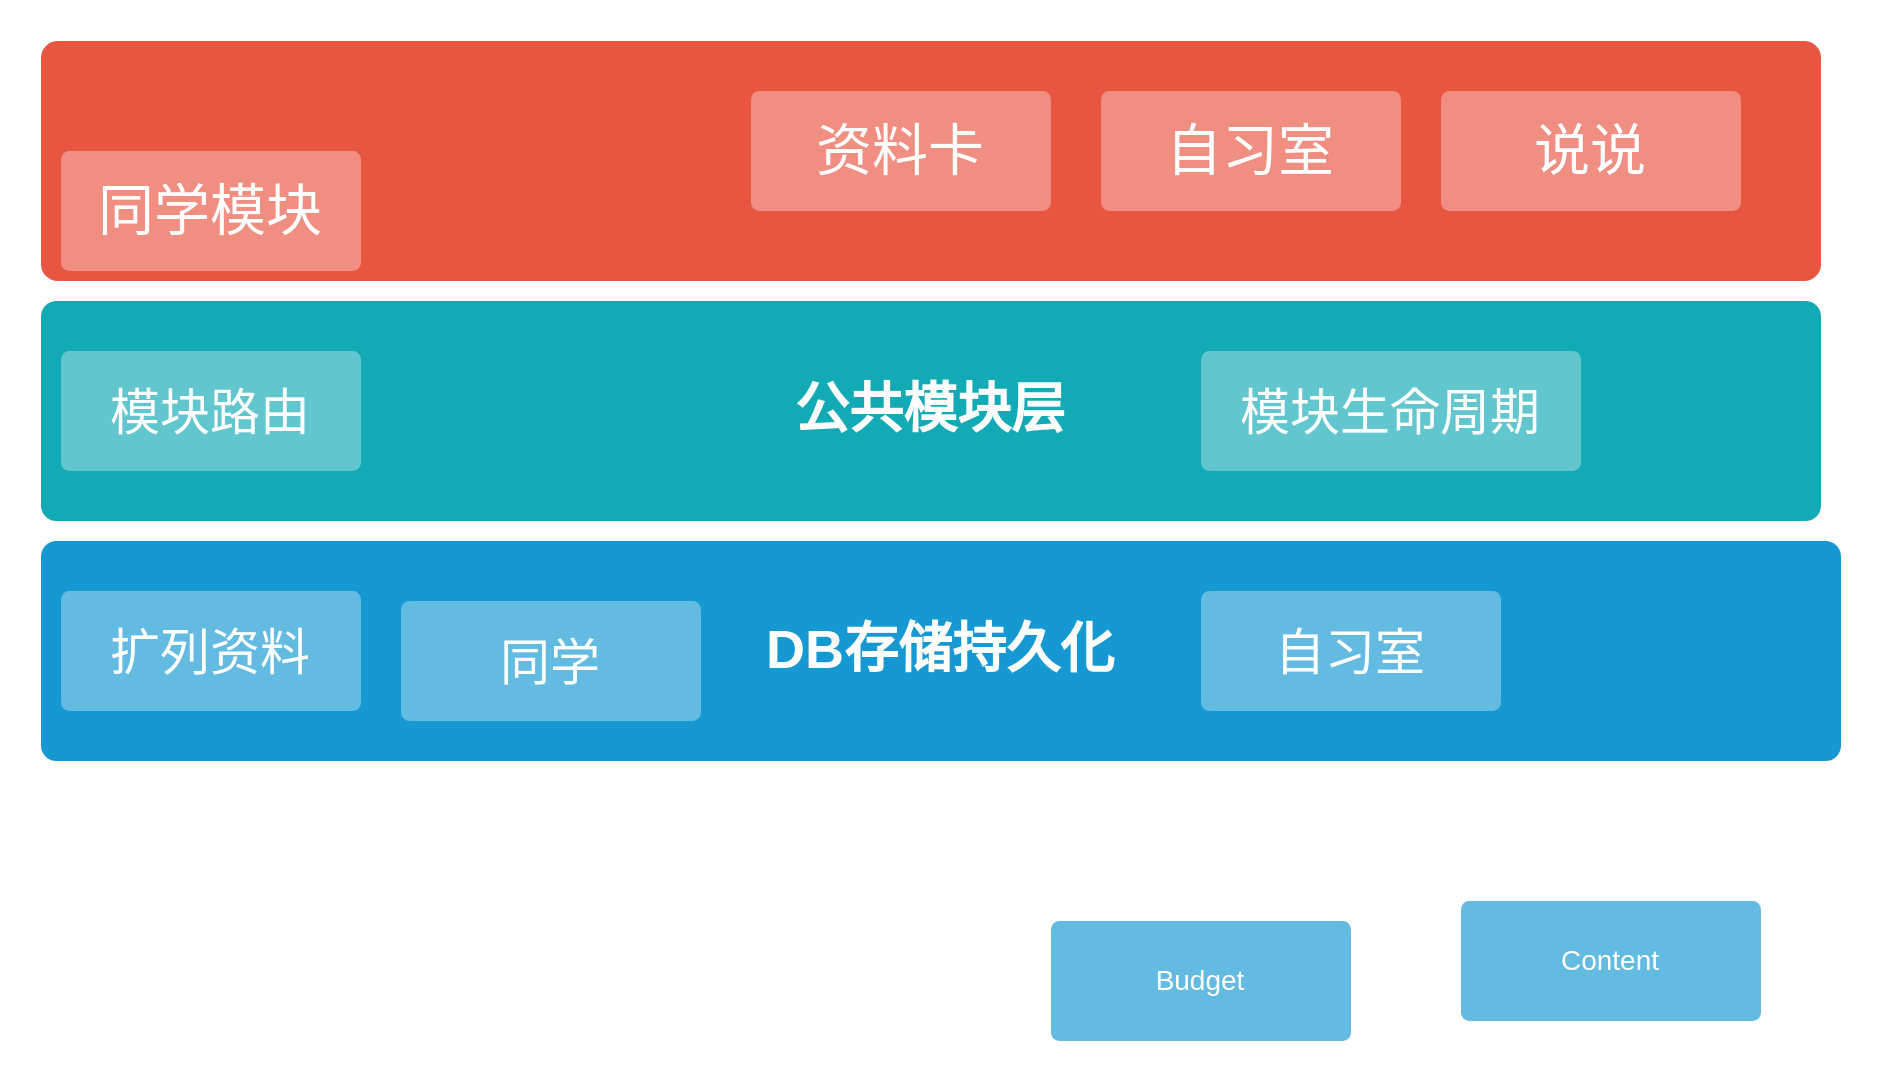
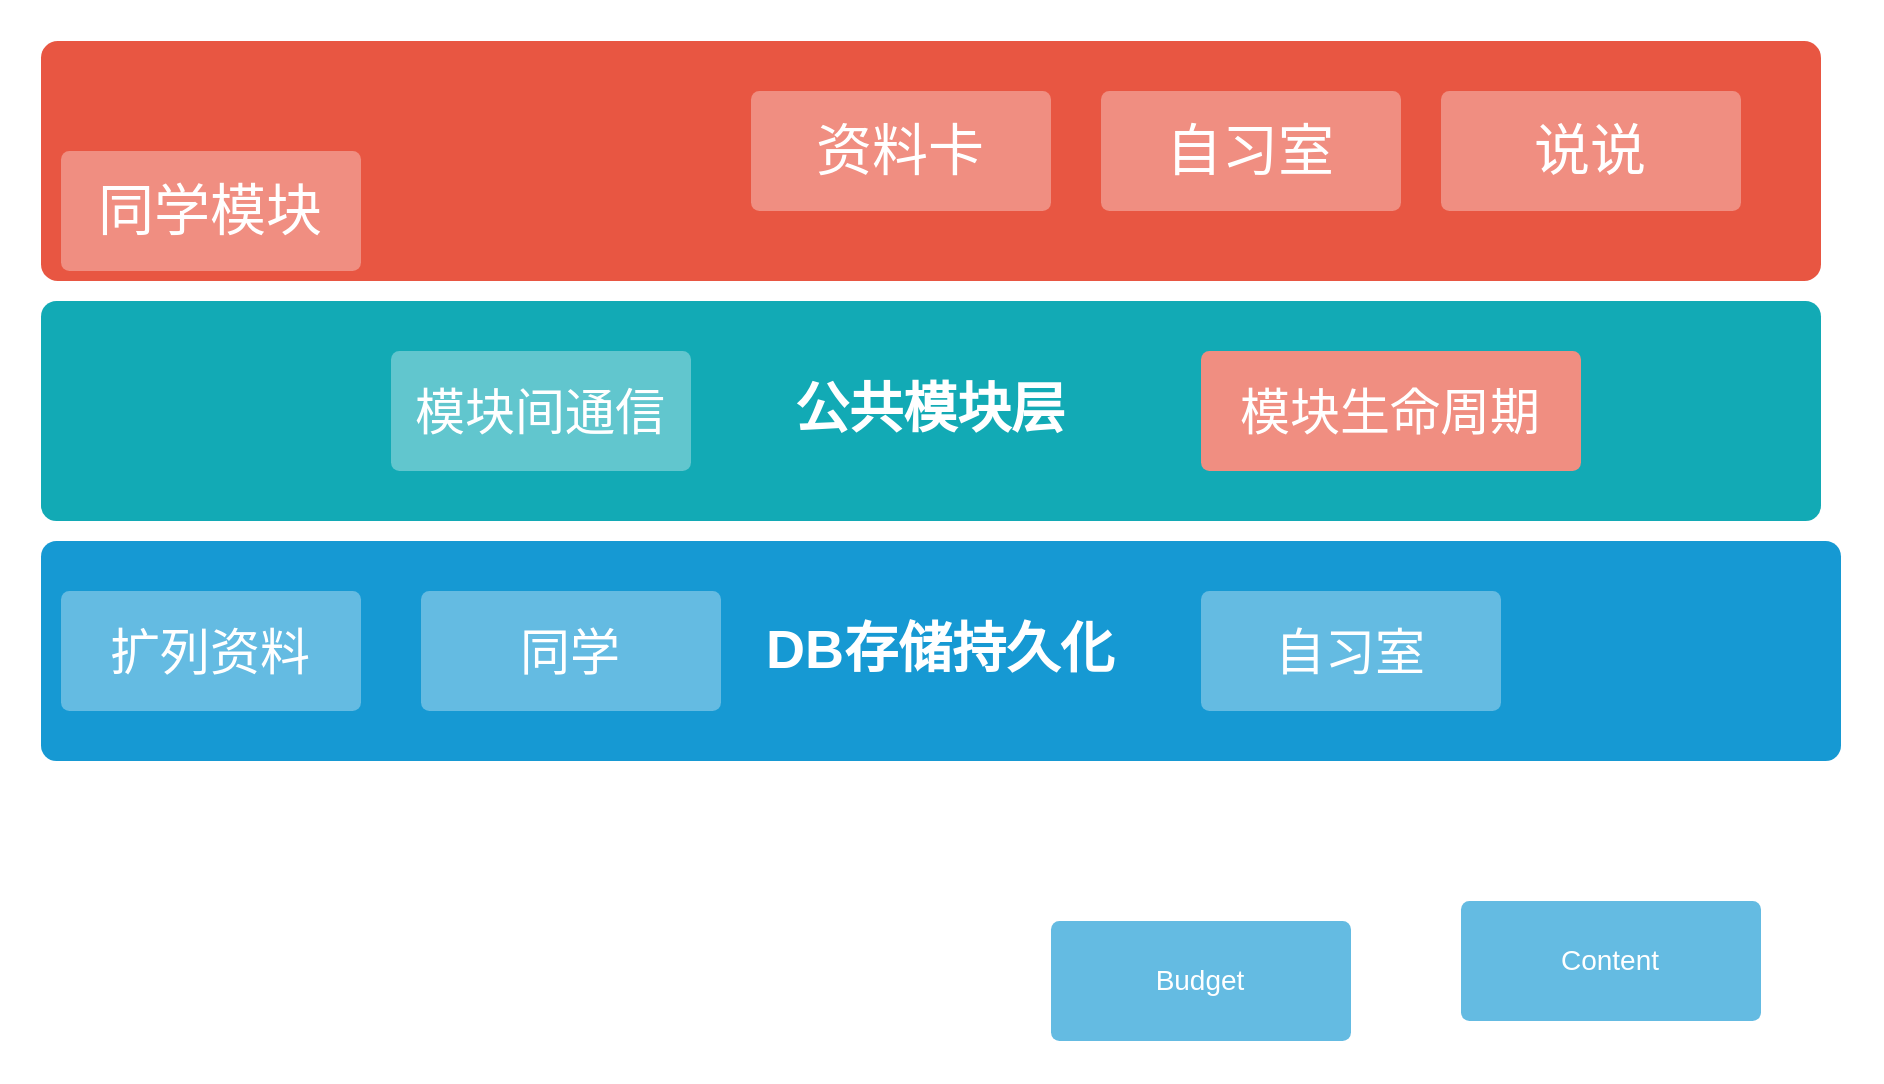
node "模块路由": removed
node "模块间通信": added
node "模块生命周期": fillcolor #61c6ce -> #f08e81
node "同学": moved (551, 661) -> (571, 651)
